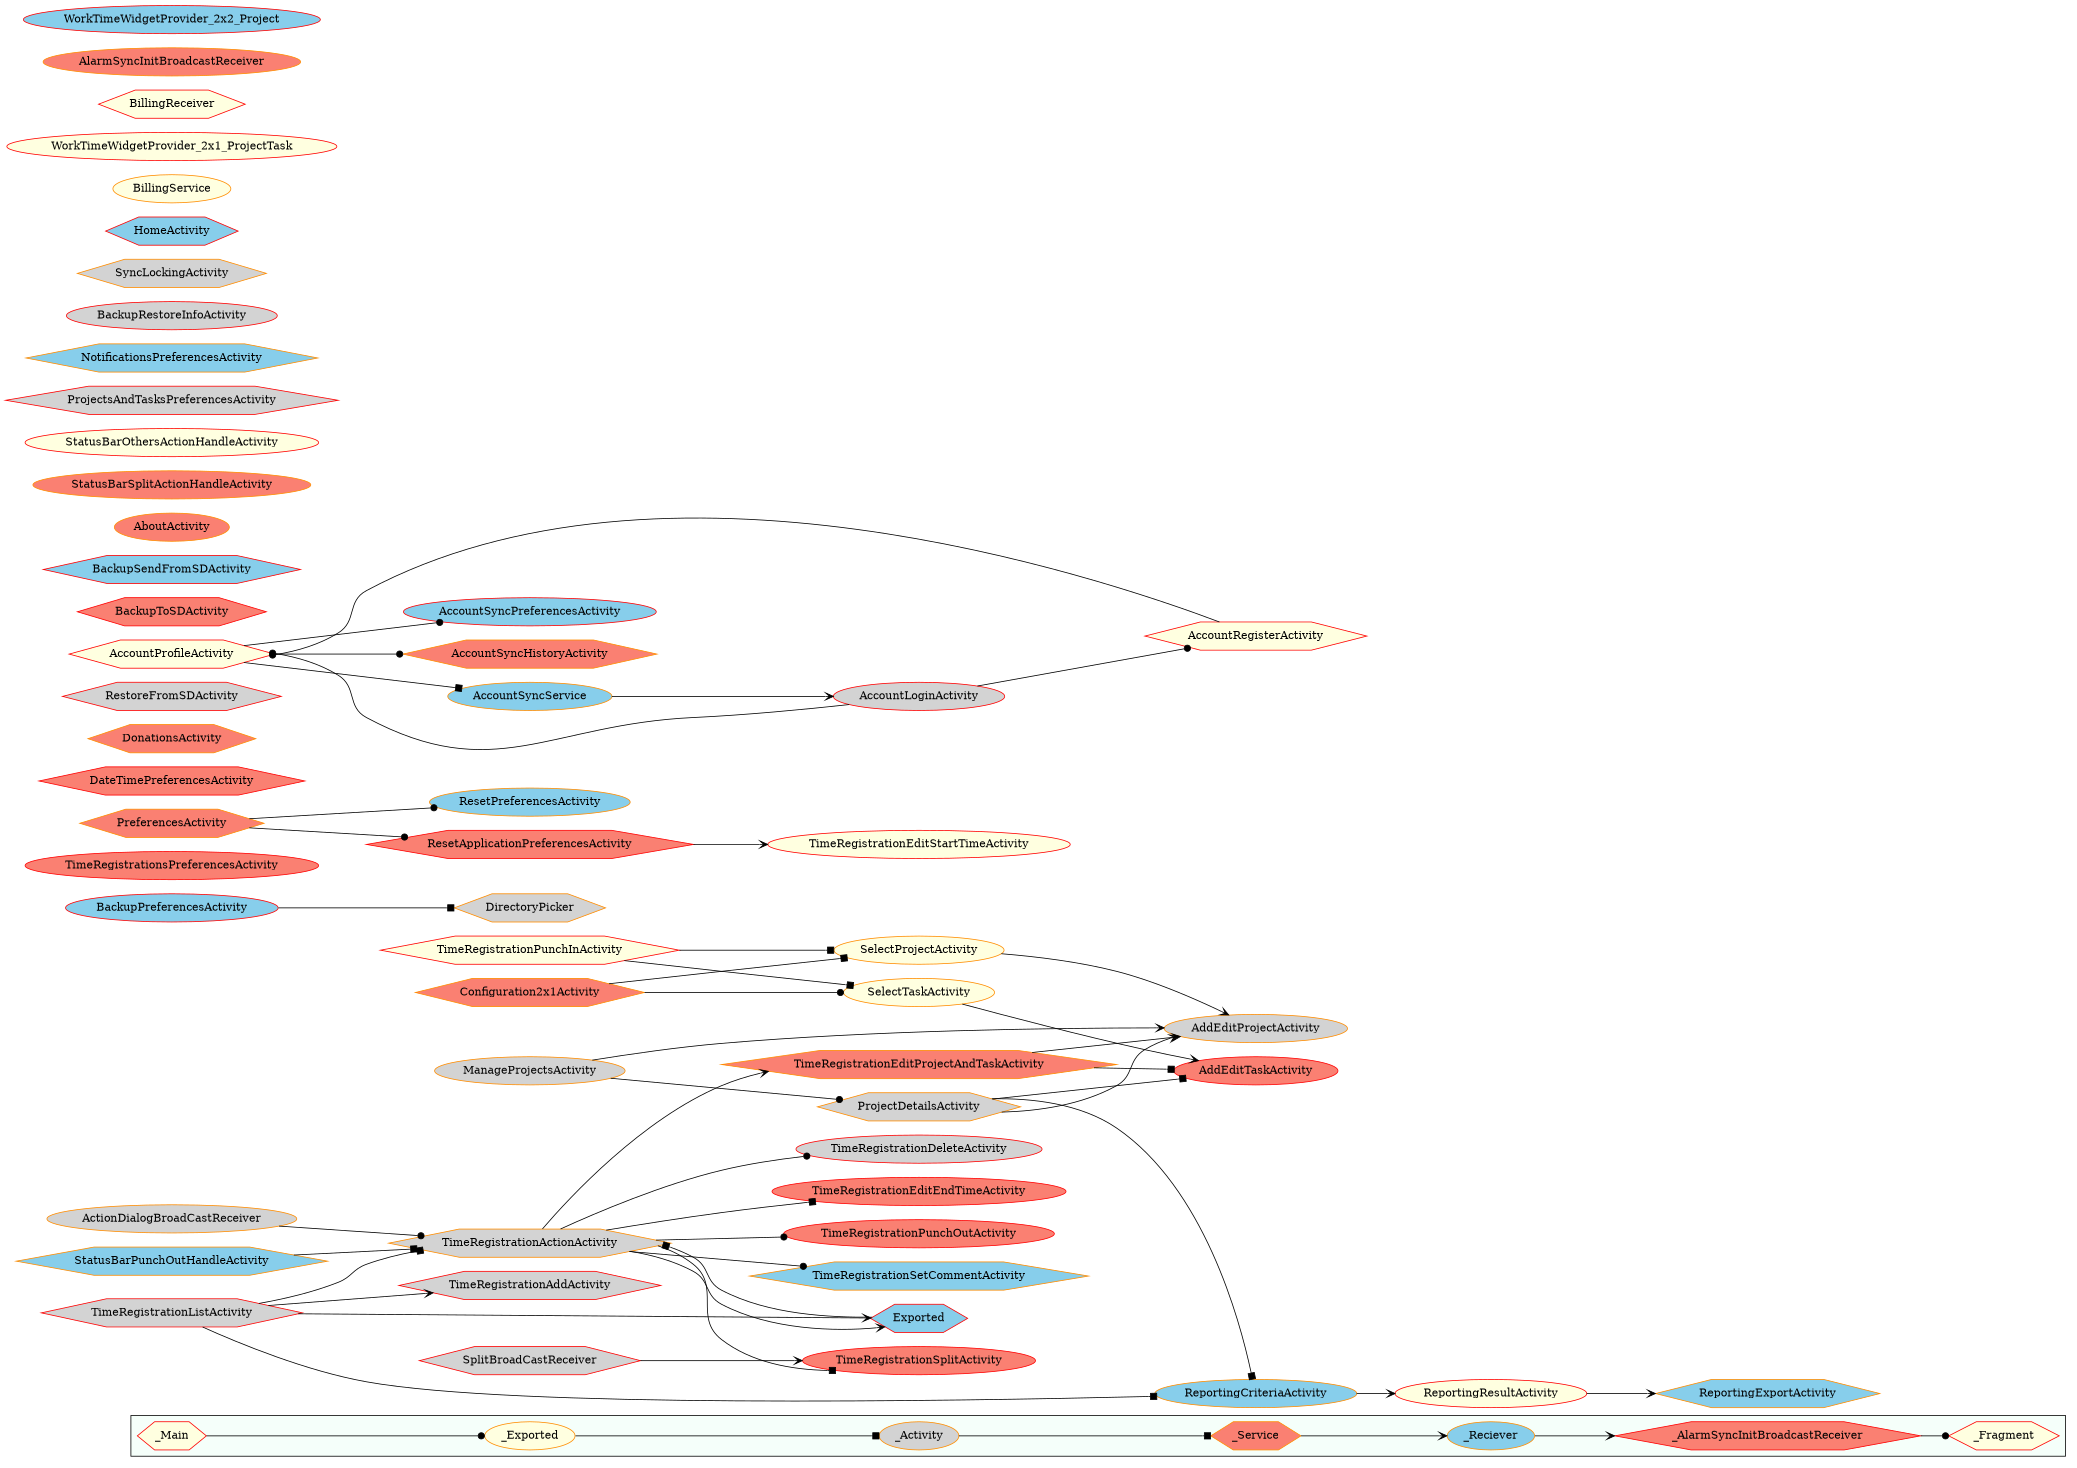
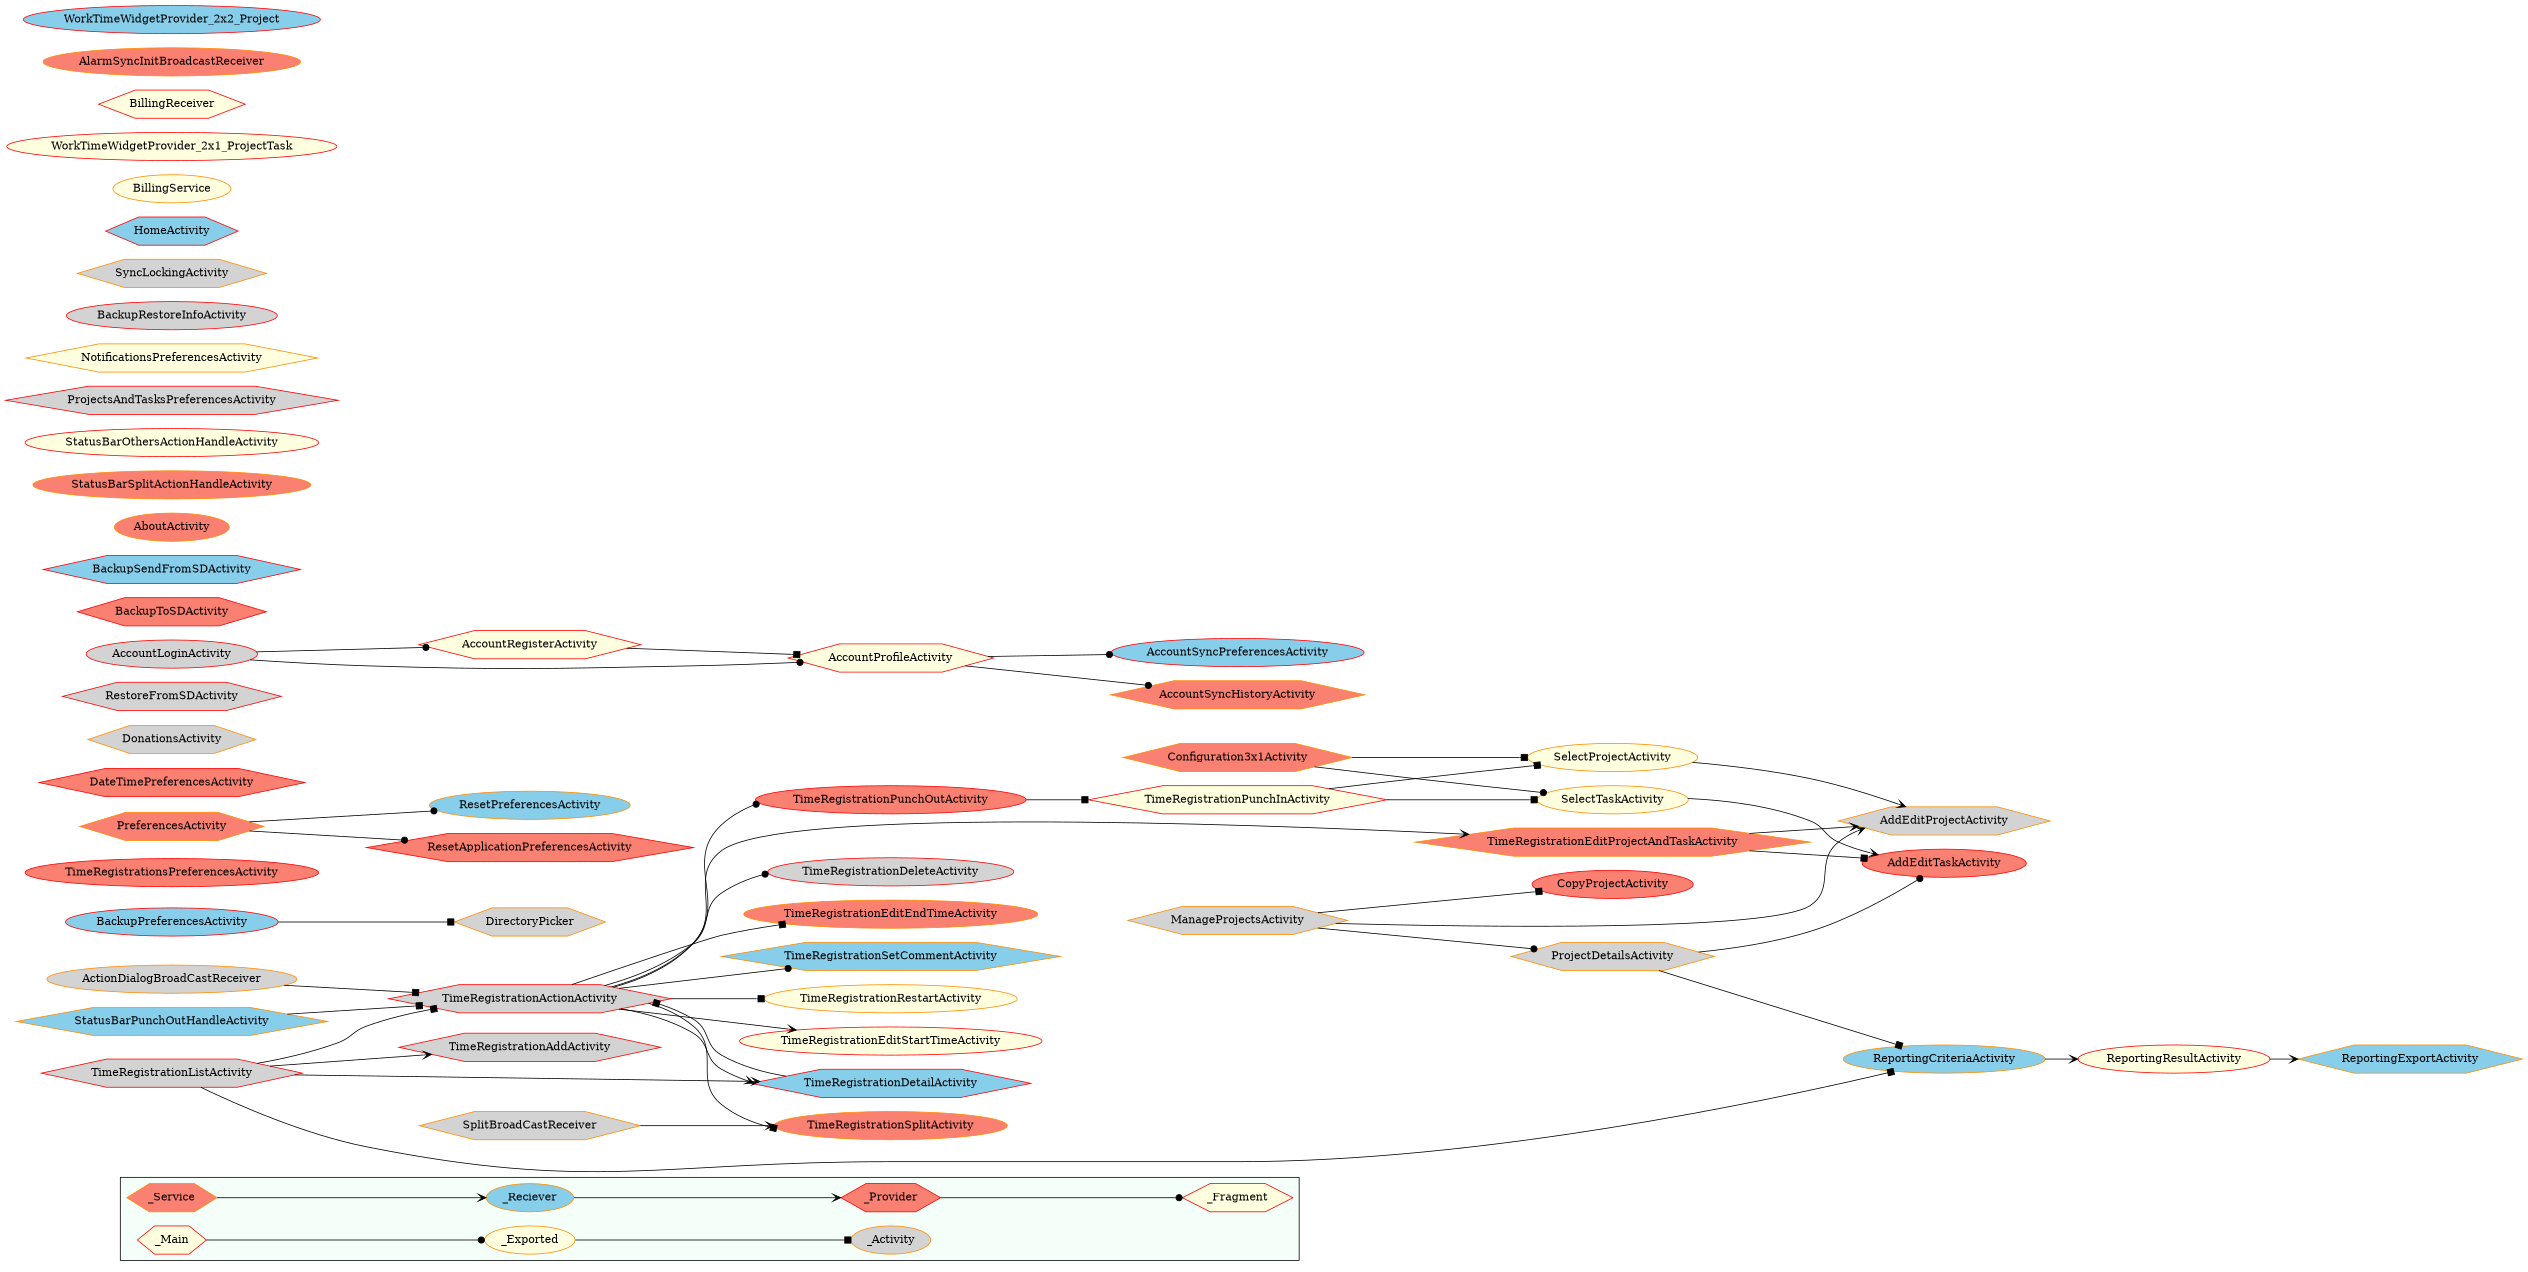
node "NotificationsPreferencesActivity": fillcolor skyblue -> lightyellow
edge "AccountRegisterActivity" -> "AccountProfileActivity": arrowhead dot -> box
node "AccountSyncService": removed
node "DonationsActivity": fillcolor salmon -> lightgrey
edge "TimeRegistrationPunchOutActivity" -> "TimeRegistrationPunchInActivity": added
edge "ResetApplicationPreferencesActivity" -> "TimeRegistrationEditStartTimeActivity": now "TimeRegistrationActionActivity" -> "TimeRegistrationEditStartTimeActivity"
node "CopyProjectActivity": added
node "Configuration2x1Activity": label "Configuration2x1Activity" -> "Configuration3x1Activity"
node "TimeRegistrationRestartActivity": added
node "AddEditProjectActivity": shape ellipse -> hexagon
node "ManageProjectsActivity": shape ellipse -> hexagon
edge "ProjectDetailsActivity" -> "AddEditTaskActivity": arrowhead box -> dot
edge "ProjectDetailsActivity" -> "AddEditProjectActivity": removed
node "TimeRegistrationEditEndTimeActivity": color red -> darkorange
edge "ActionDialogBroadCastReceiver" -> "TimeRegistrationActionActivity": arrowhead dot -> box
node "TimeRegistrationActionActivity": color darkorange -> red
node "Exported": label "Exported" -> "TimeRegistrationDetailActivity"
node "SplitBroadCastReceiver": color red -> darkorange
node "TimeRegistrationSplitActivity": color red -> darkorange
edge "_Activity" -> "_Service": removed
node "_AlarmSyncInitBroadcastReceiver": label "_AlarmSyncInitBroadcastReceiver" -> "_Provider"
